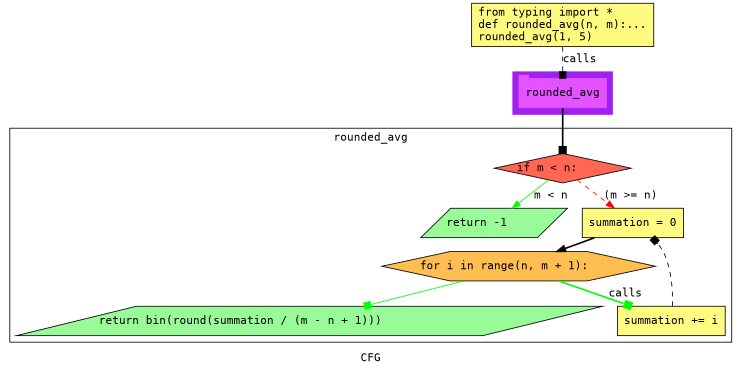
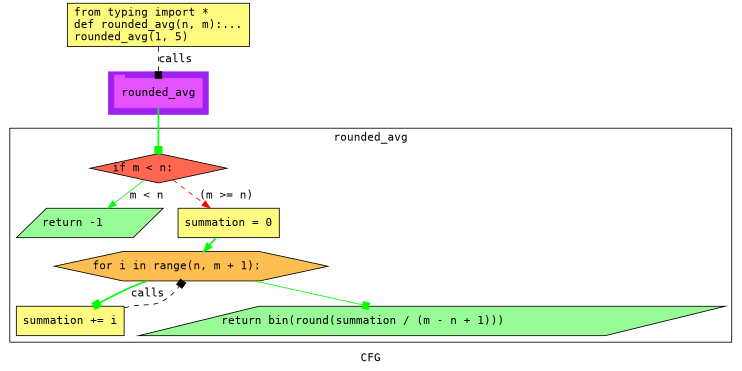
edge "rounded_avg" -> "if m < n:": color black -> green
edge "summation = 0" -> "for i in range(n, m + 1):": color black -> green
edge "summation += i" -> "summation = 0": now "summation += i" -> "for i in range(n, m + 1):"
